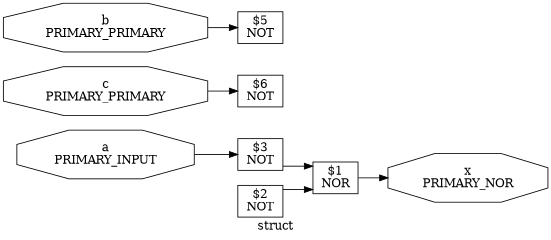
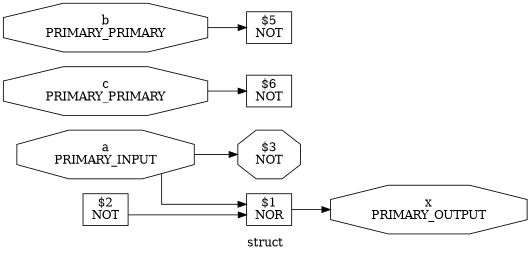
node "$3 NOT": shape box -> octagon
edge "$3 NOT" -> "$1 NOR": now "a PRIMARY_INPUT" -> "$1 NOR"
node "x PRIMARY_NOR": label "x PRIMARY_NOR" -> "x PRIMARY_OUTPUT"
